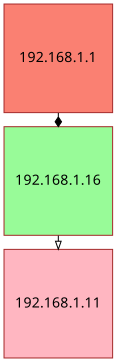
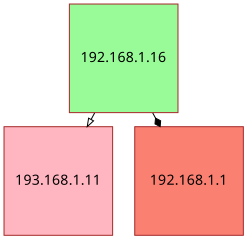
edge "192.168.1.1" -> "192.168.1.16": reversed
node "192.168.1.11": label "192.168.1.11" -> "193.168.1.11"
